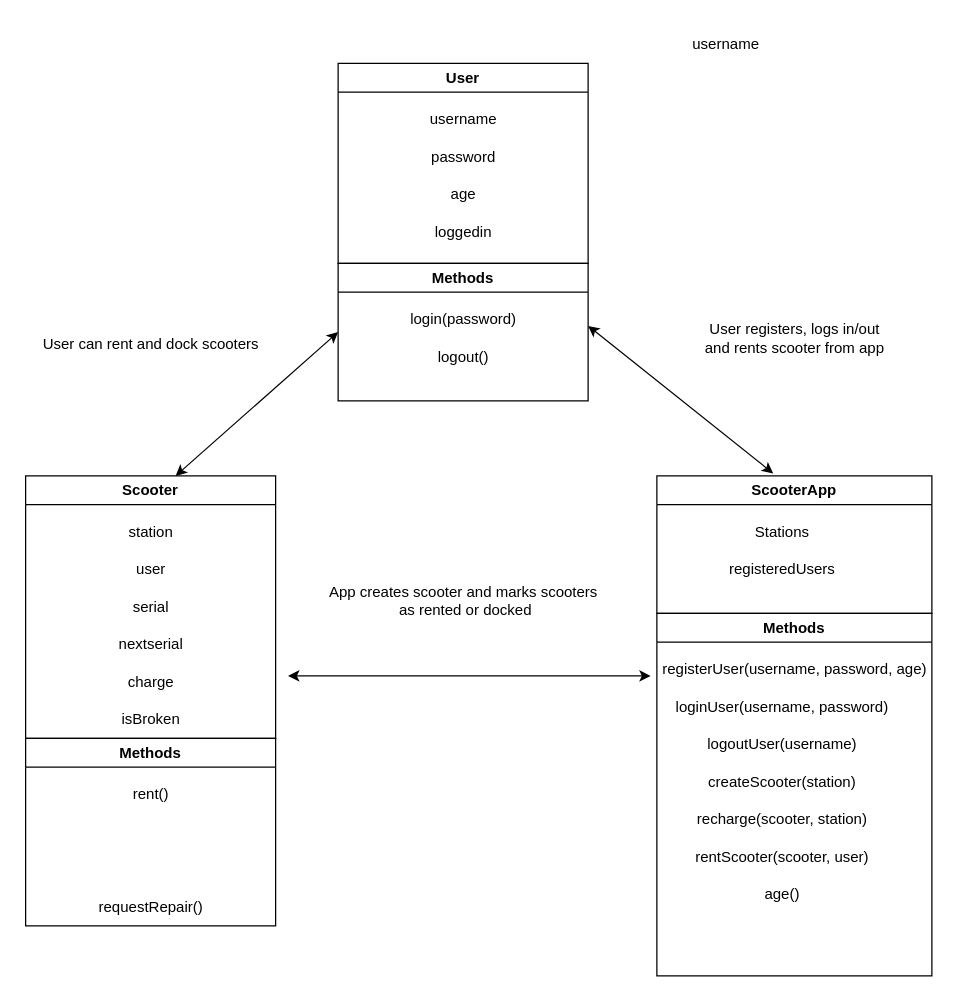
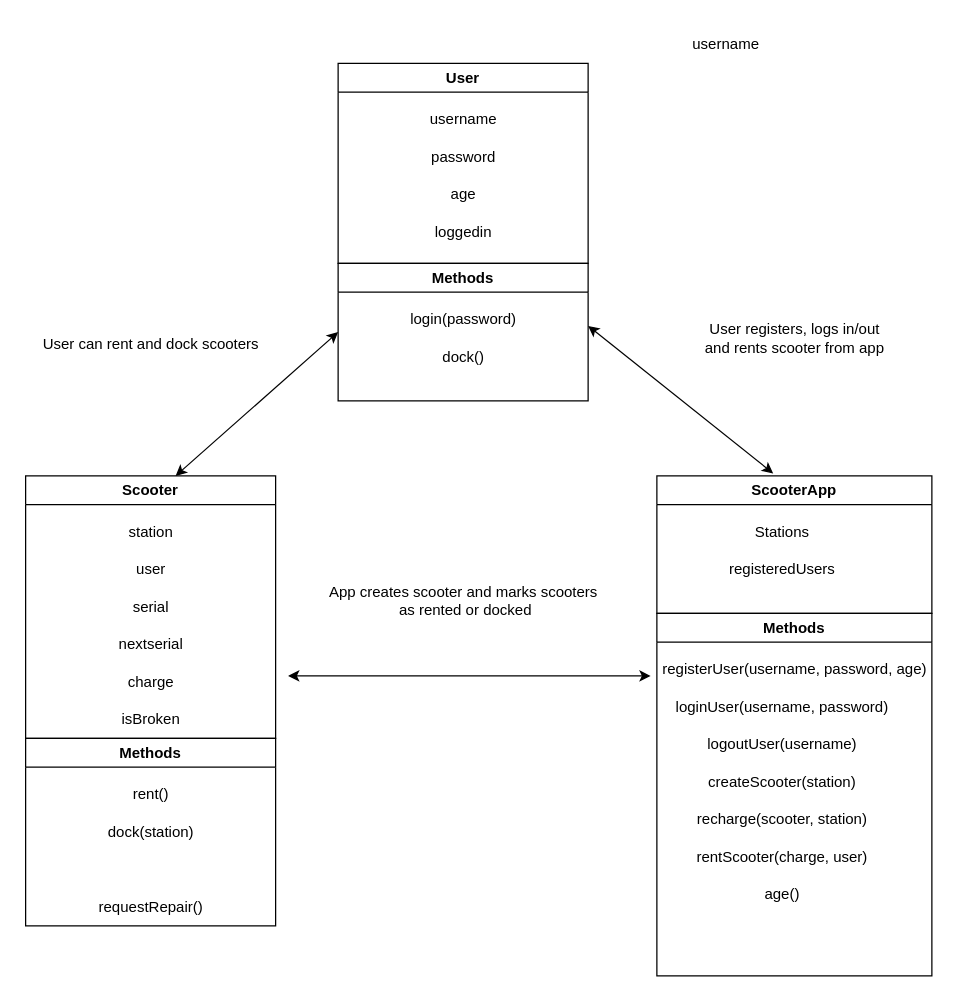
node "logout()": label "logout()" -> "dock()"
node "dock(station)": added
node "rentScooter(scooter, user)": label "rentScooter(scooter, user)" -> "rentScooter(charge, user)"
